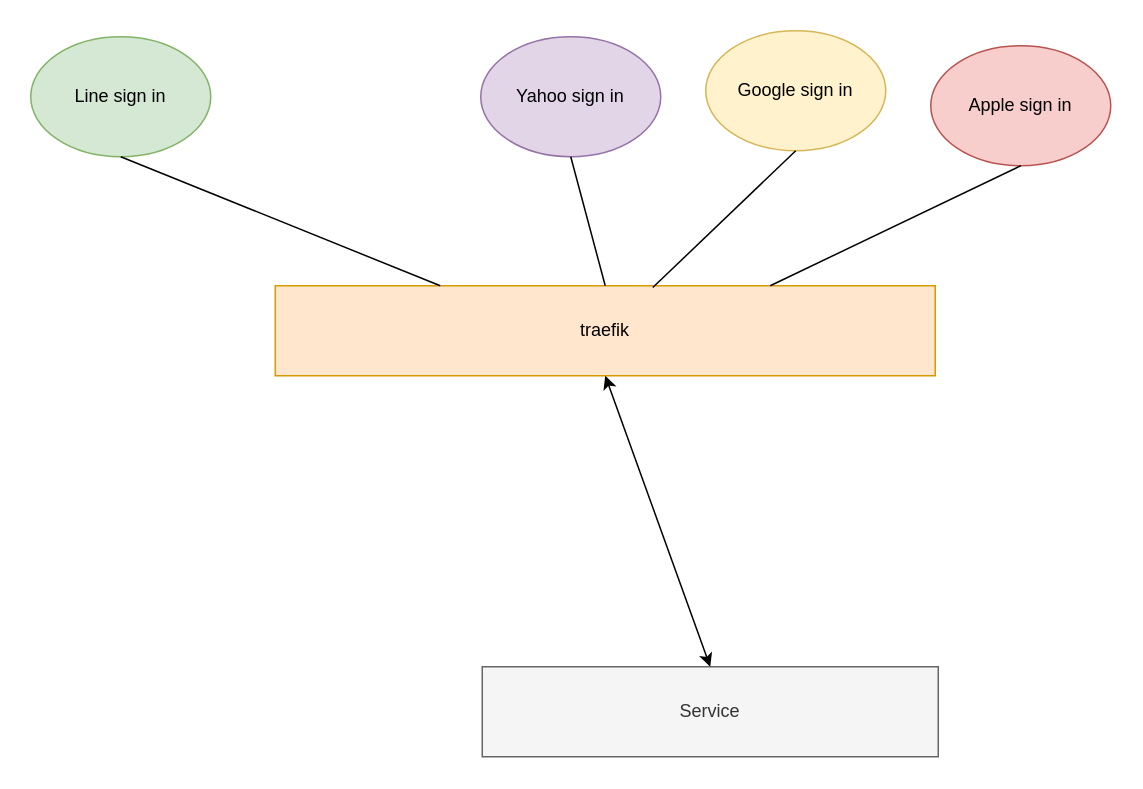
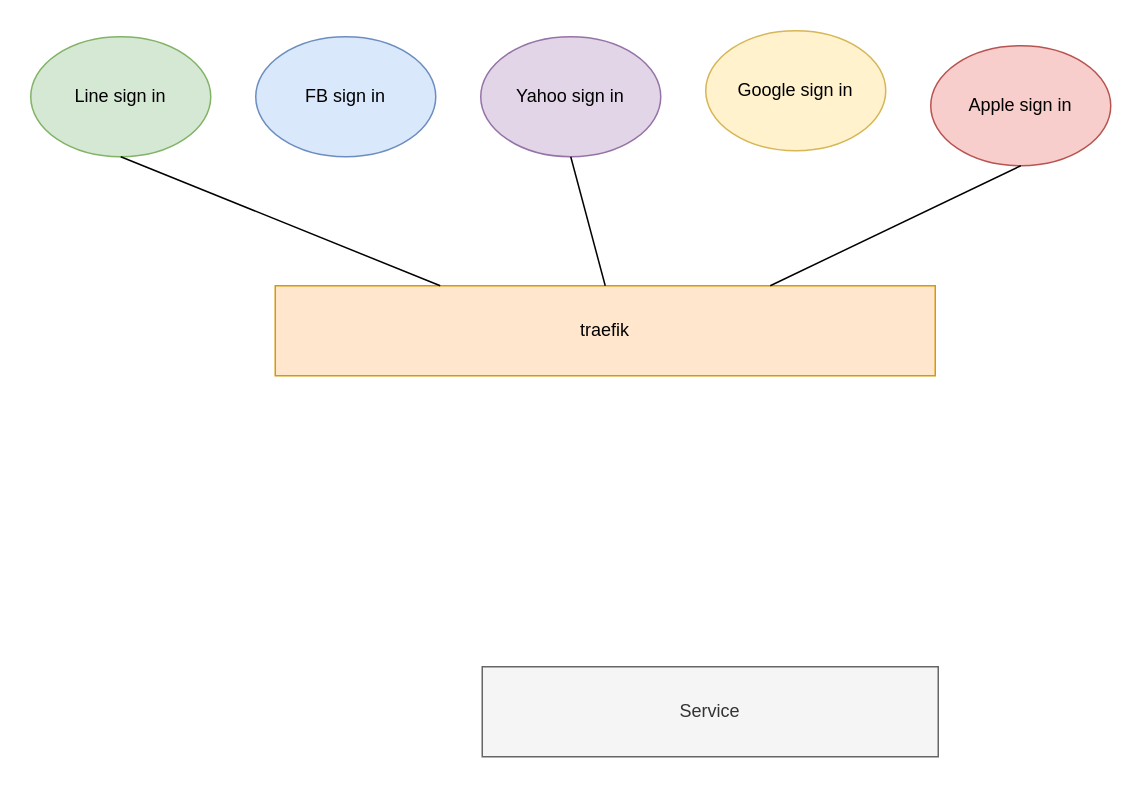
node "FB sign in": added
edge "Google sign in" -- "traefik": removed
edge "traefik" -- "Service": removed
